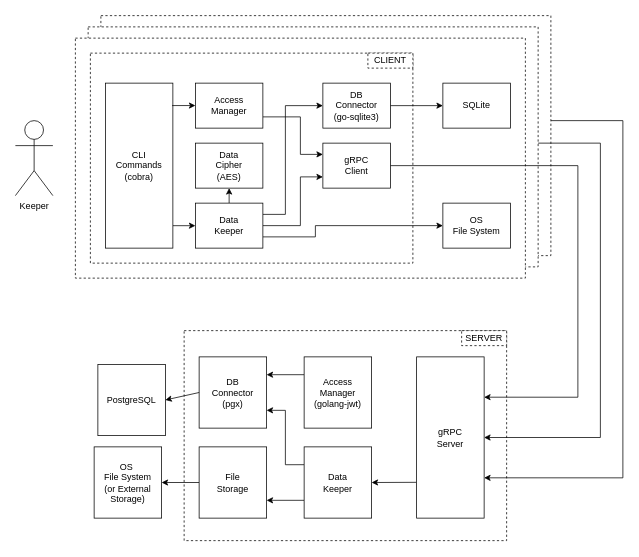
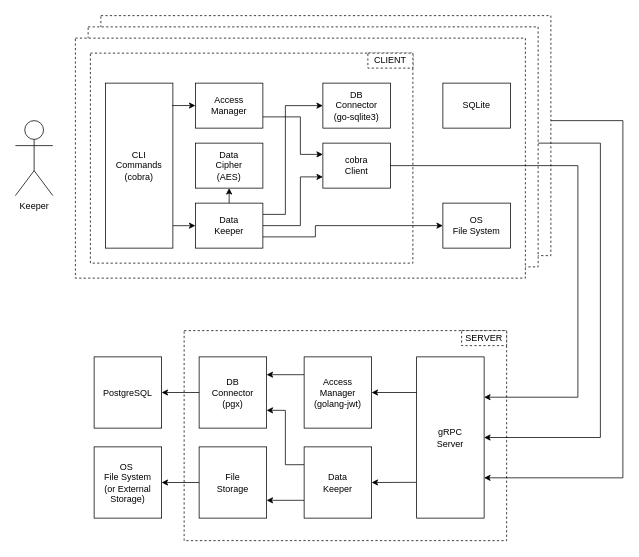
edge "DB Connector (go-sqlite3)" -> "SQLite": removed
node "gRPC Client": label "gRPC Client" -> "cobra Client"
edge "gRPC Server" -> "Access Manager (golang-jwt)": added
node "PostgreSQL": moved (132, 400) -> (128, 392)
